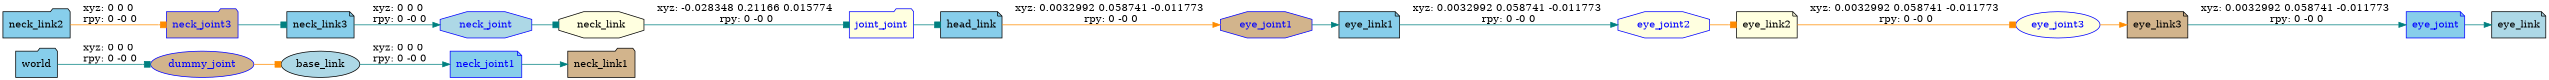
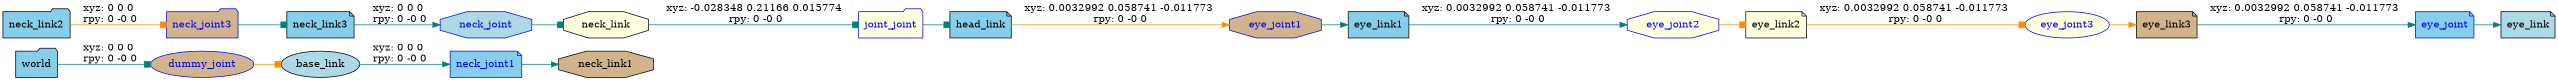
node "neck_link1": shape folder -> octagon
